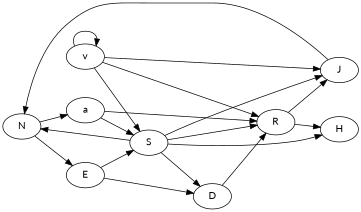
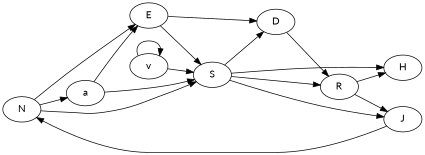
edge "v" -> "J": removed
edge "v" -> "R": removed
edge "a" -> "R": now "a" -> "E"
edge "S" -> "N": reversed
